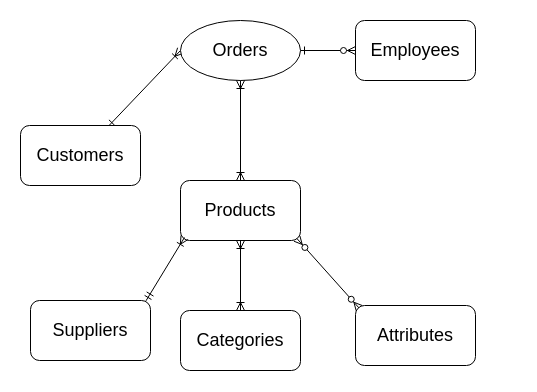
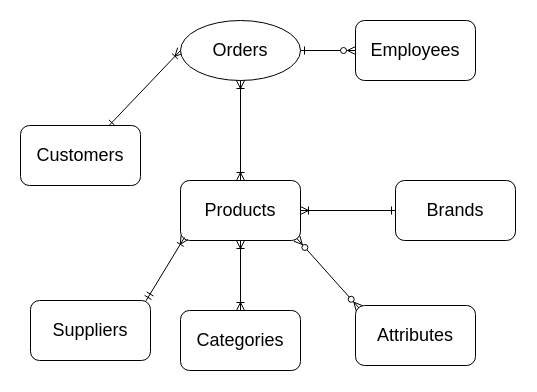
edge "Products" -- "Brands": added
node "Brands": added
